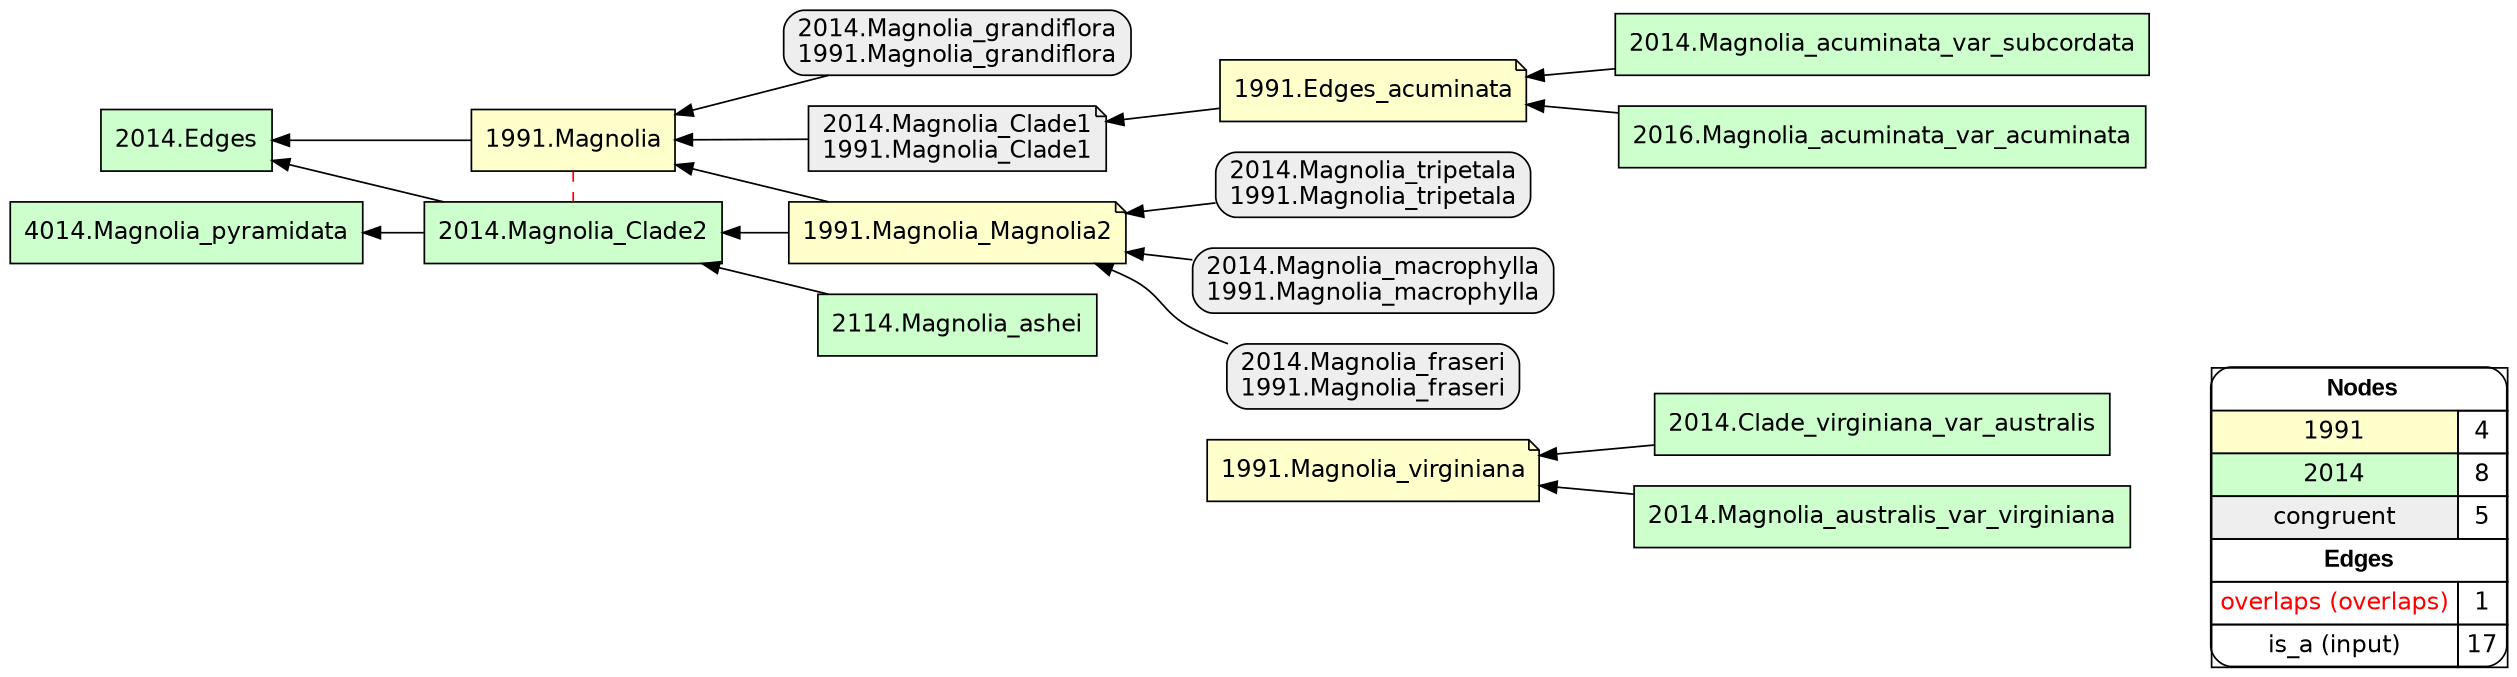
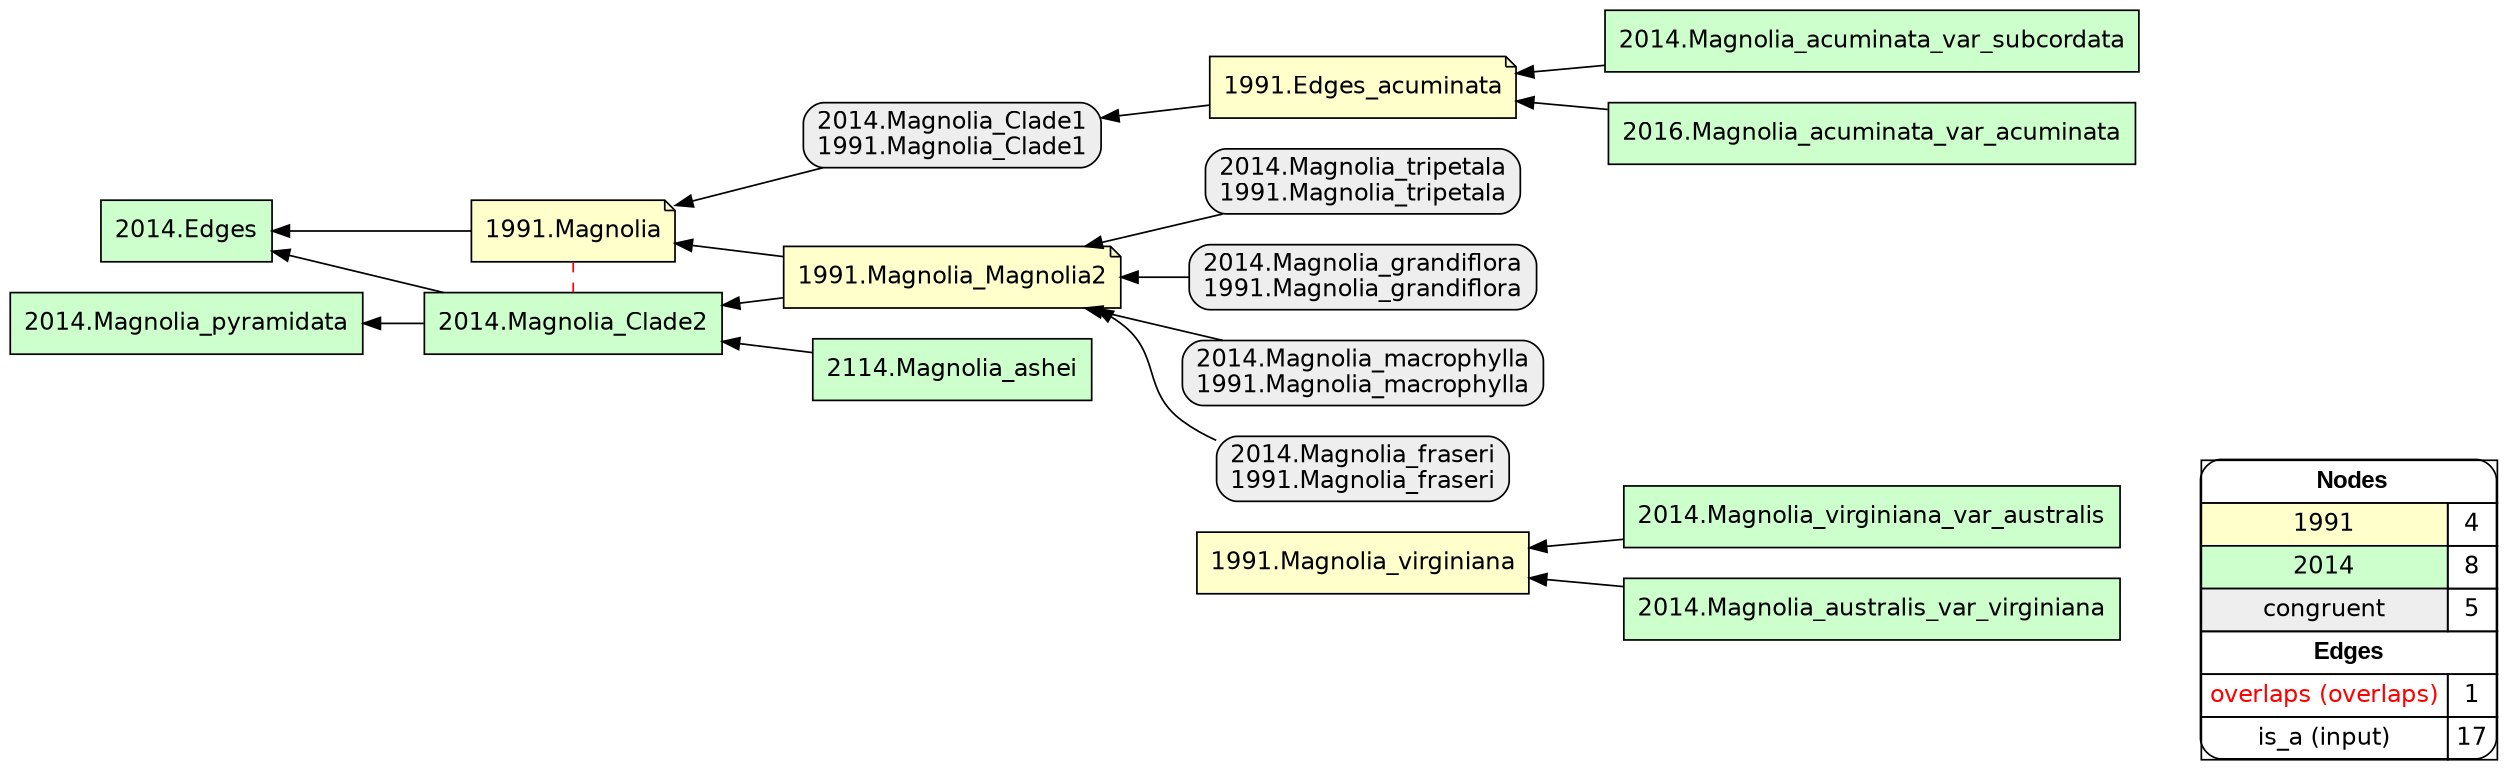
edge "2014.Magnolia_grandiflora 1991.Magnolia_grandiflora" -> "1991.Magnolia": now "2014.Magnolia_grandiflora 1991.Magnolia_grandiflora" -> "1991.Magnolia_Magnolia2"
node "2014.Magnolia_Clade1 1991.Magnolia_Clade1": shape note -> box
node "1991.Magnolia": shape box -> note
node "4014.Magnolia_pyramidata": label "4014.Magnolia_pyramidata" -> "2014.Magnolia_pyramidata"
node "2014.Clade_virginiana_var_australis": label "2014.Clade_virginiana_var_australis" -> "2014.Magnolia_virginiana_var_australis"
node "1991.Magnolia_virginiana": shape note -> box
